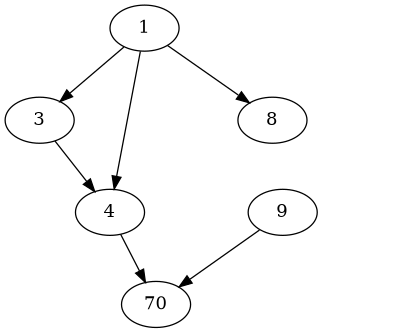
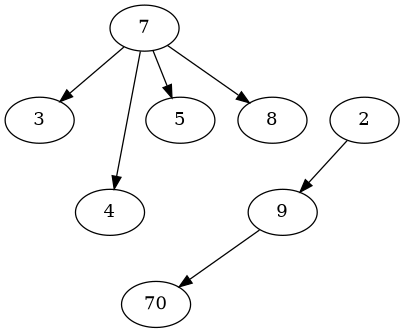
node "1": label "1" -> "7"
node "5": added
node "2": added
edge "3" -> "4": removed
edge "4" -> "70": removed
